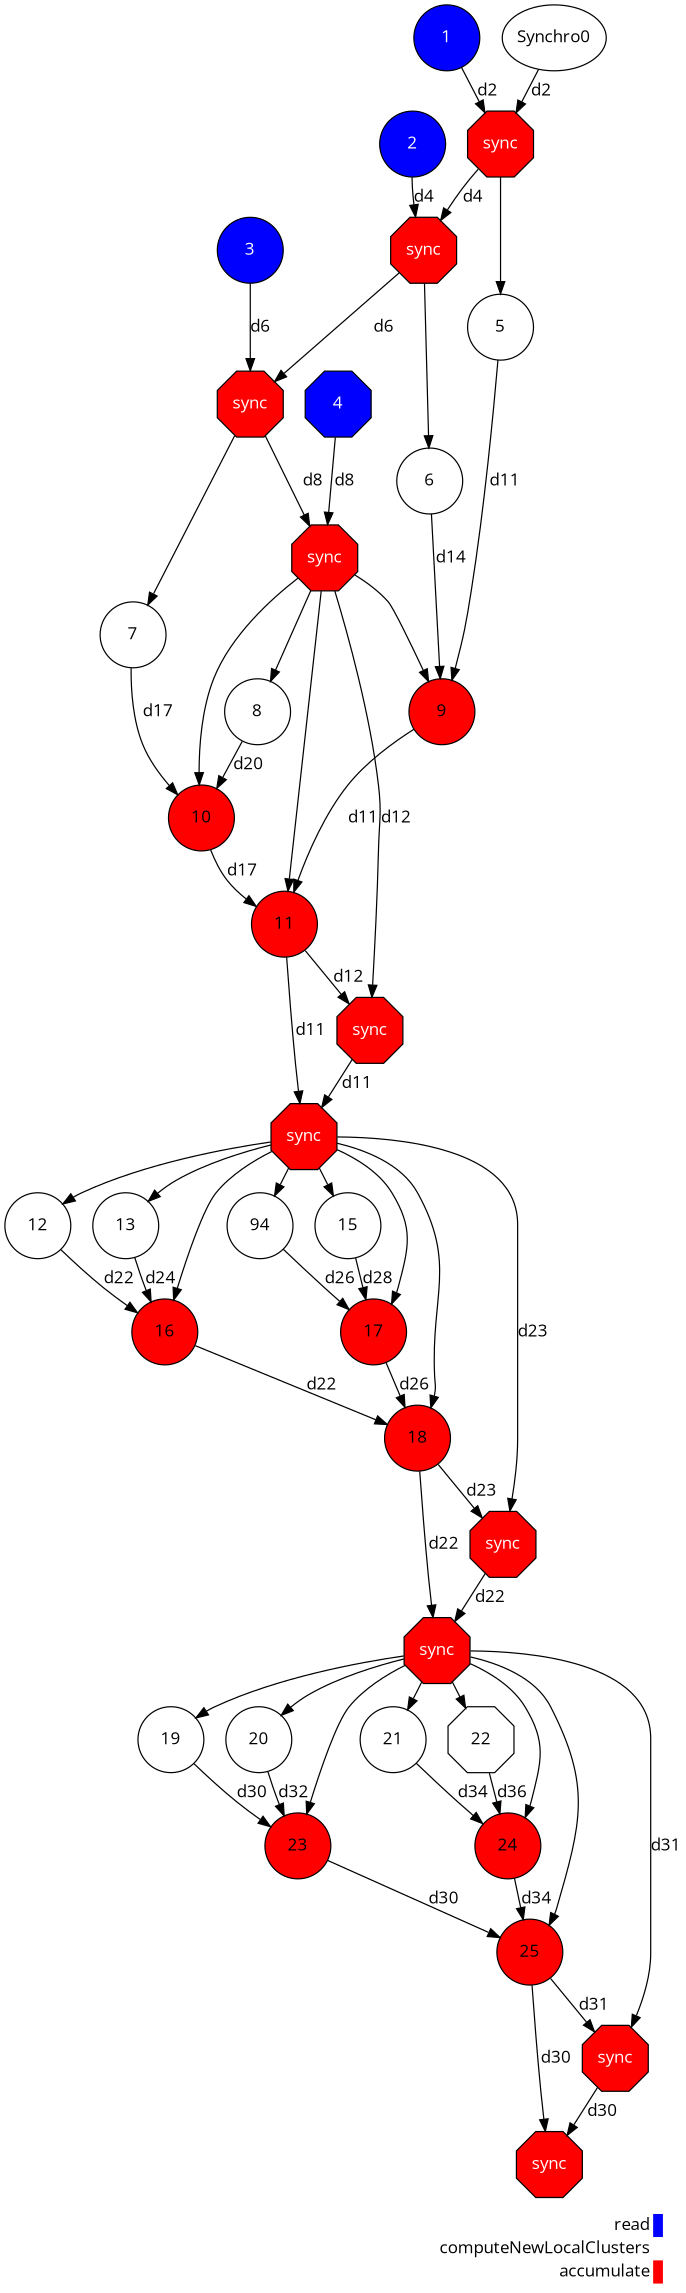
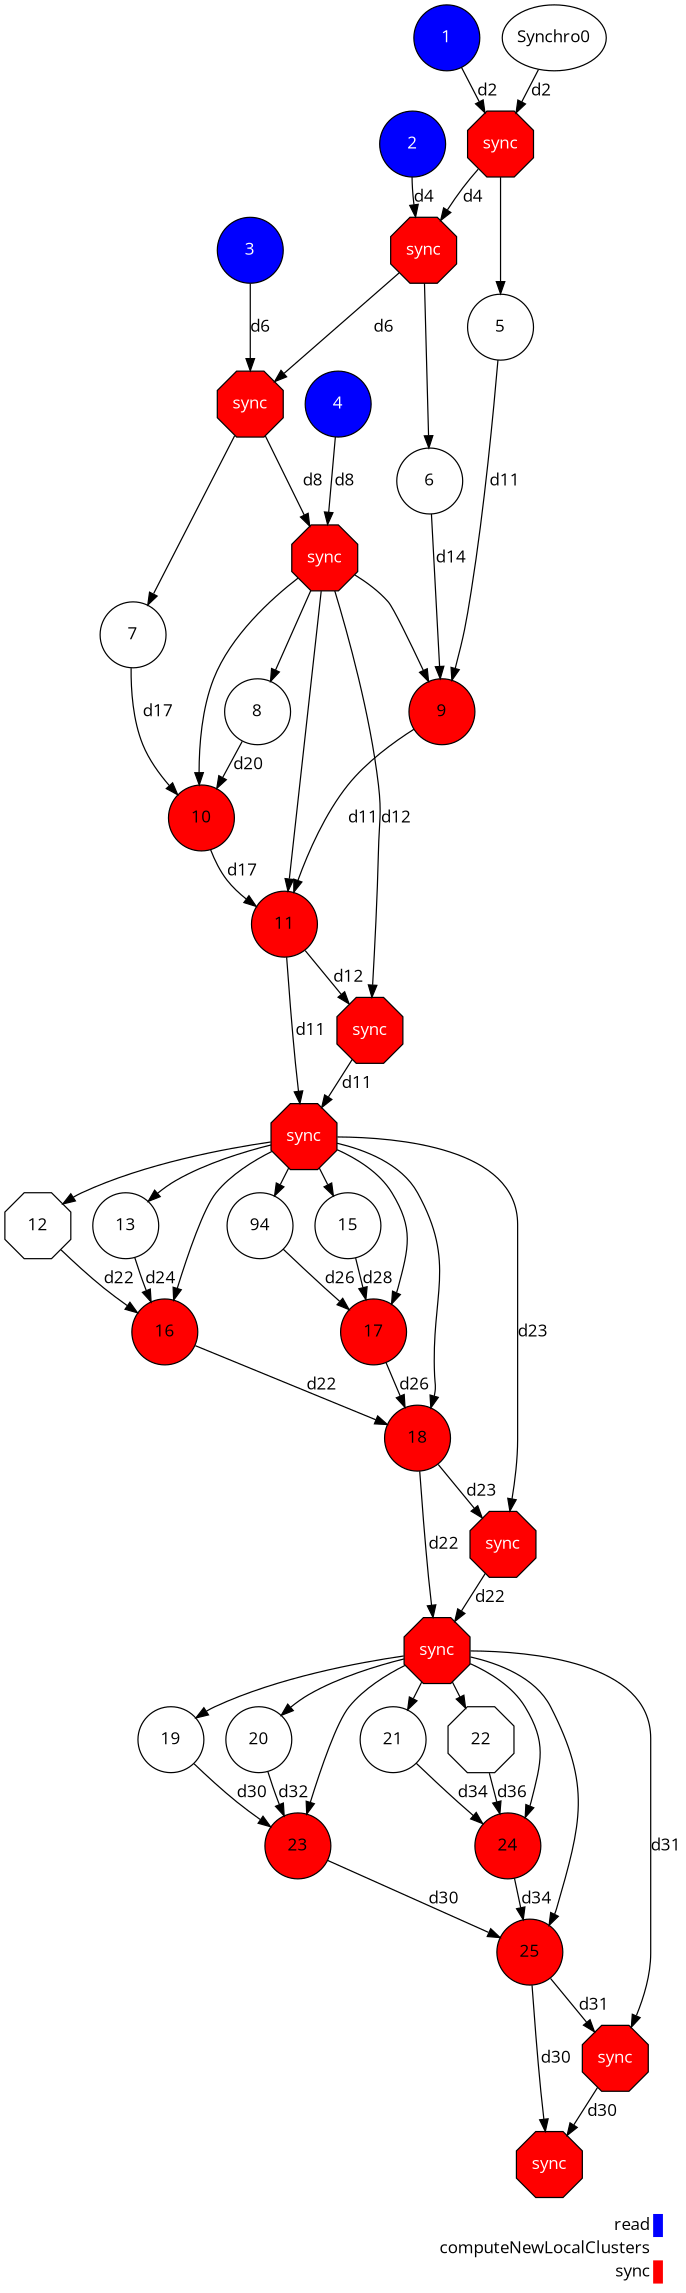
node "4": shape octagon -> circle
node "12": shape circle -> octagon
node "read": text "accumulate" -> "sync"
